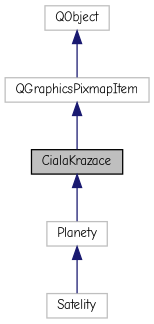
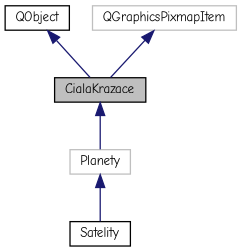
node "QObject": color grey75 -> black
edge "QGraphicsPixmapItem" -> "QObject": now "CialaKrazace" -> "QObject"
node "Satelity": color grey75 -> black
